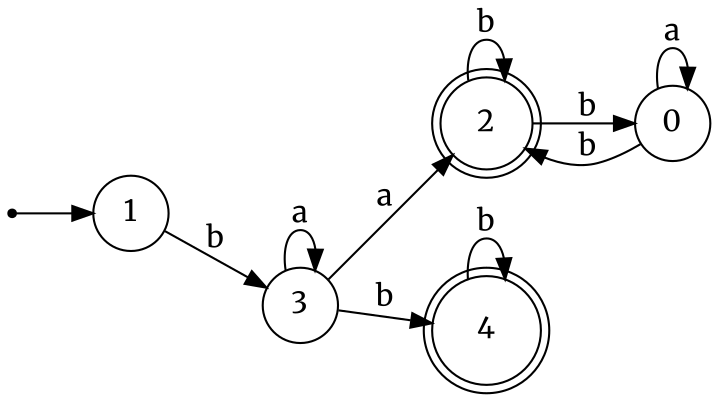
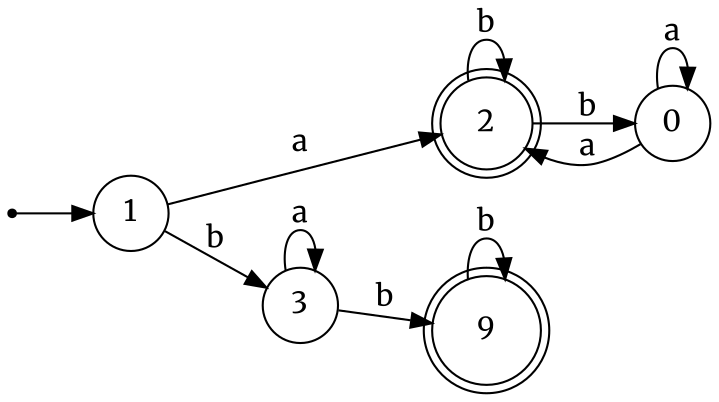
edge "0" -> "2": label "b" -> "a"
edge "3" -> "2": now "1" -> "2"
node "4": label "4" -> "9"
